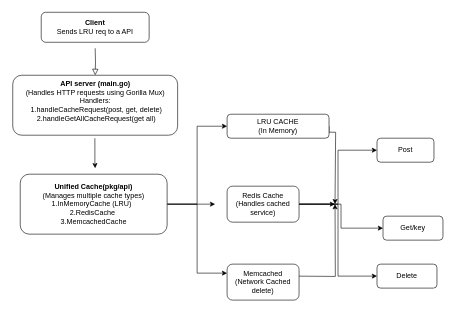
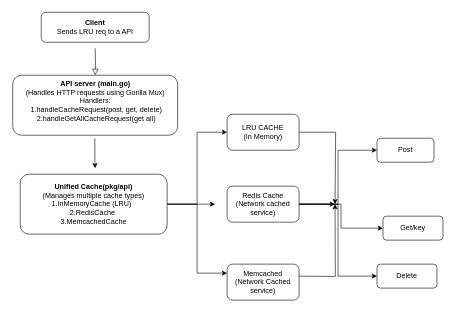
node "LRU CACHE (In Memory)": size 102x24 -> 72x36
node "Redis Cache (Handles cached service)": label "Redis Cache (Handles cached service)" -> "Redis Cache (Network cached service)"
node "Memcached (Network Cached delete)": label "Memcached (Network Cached delete)" -> "Memcached (Network Cached service)"
